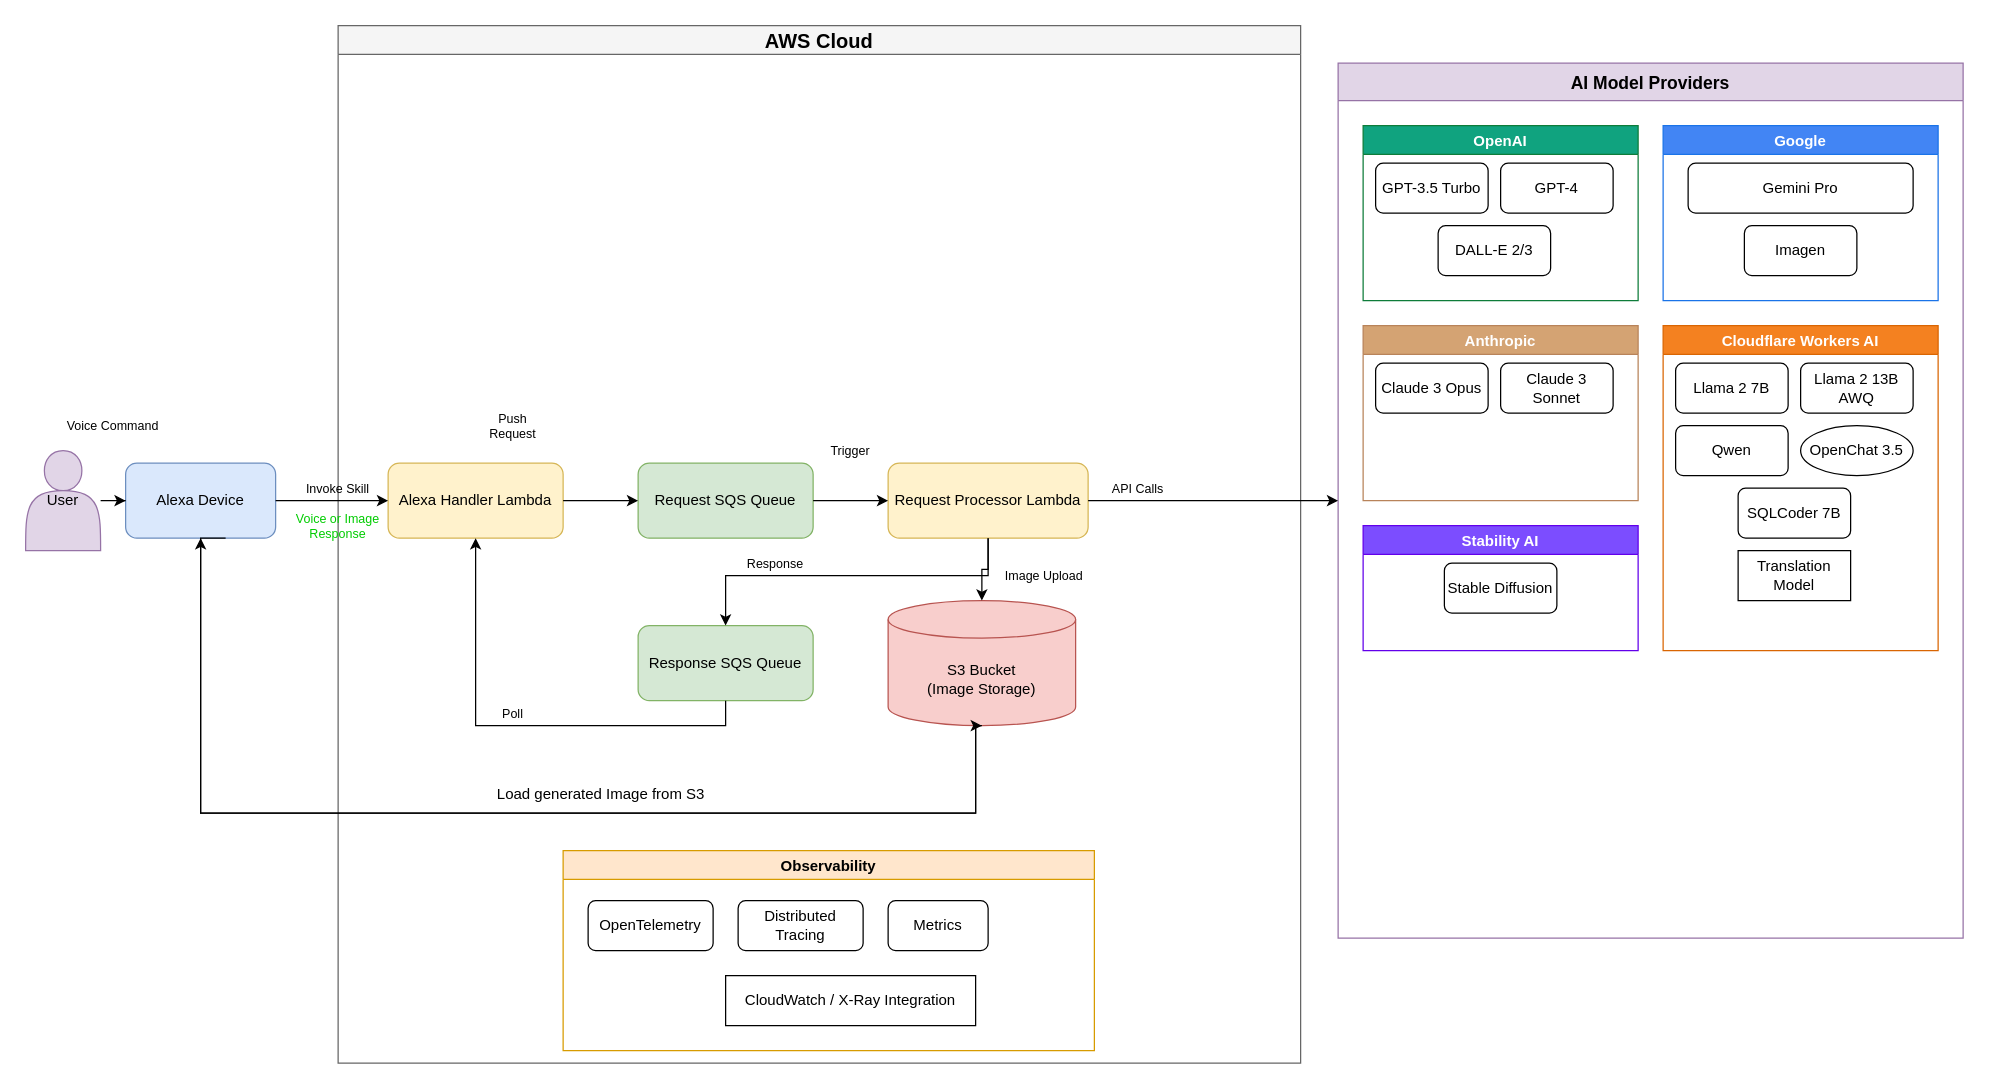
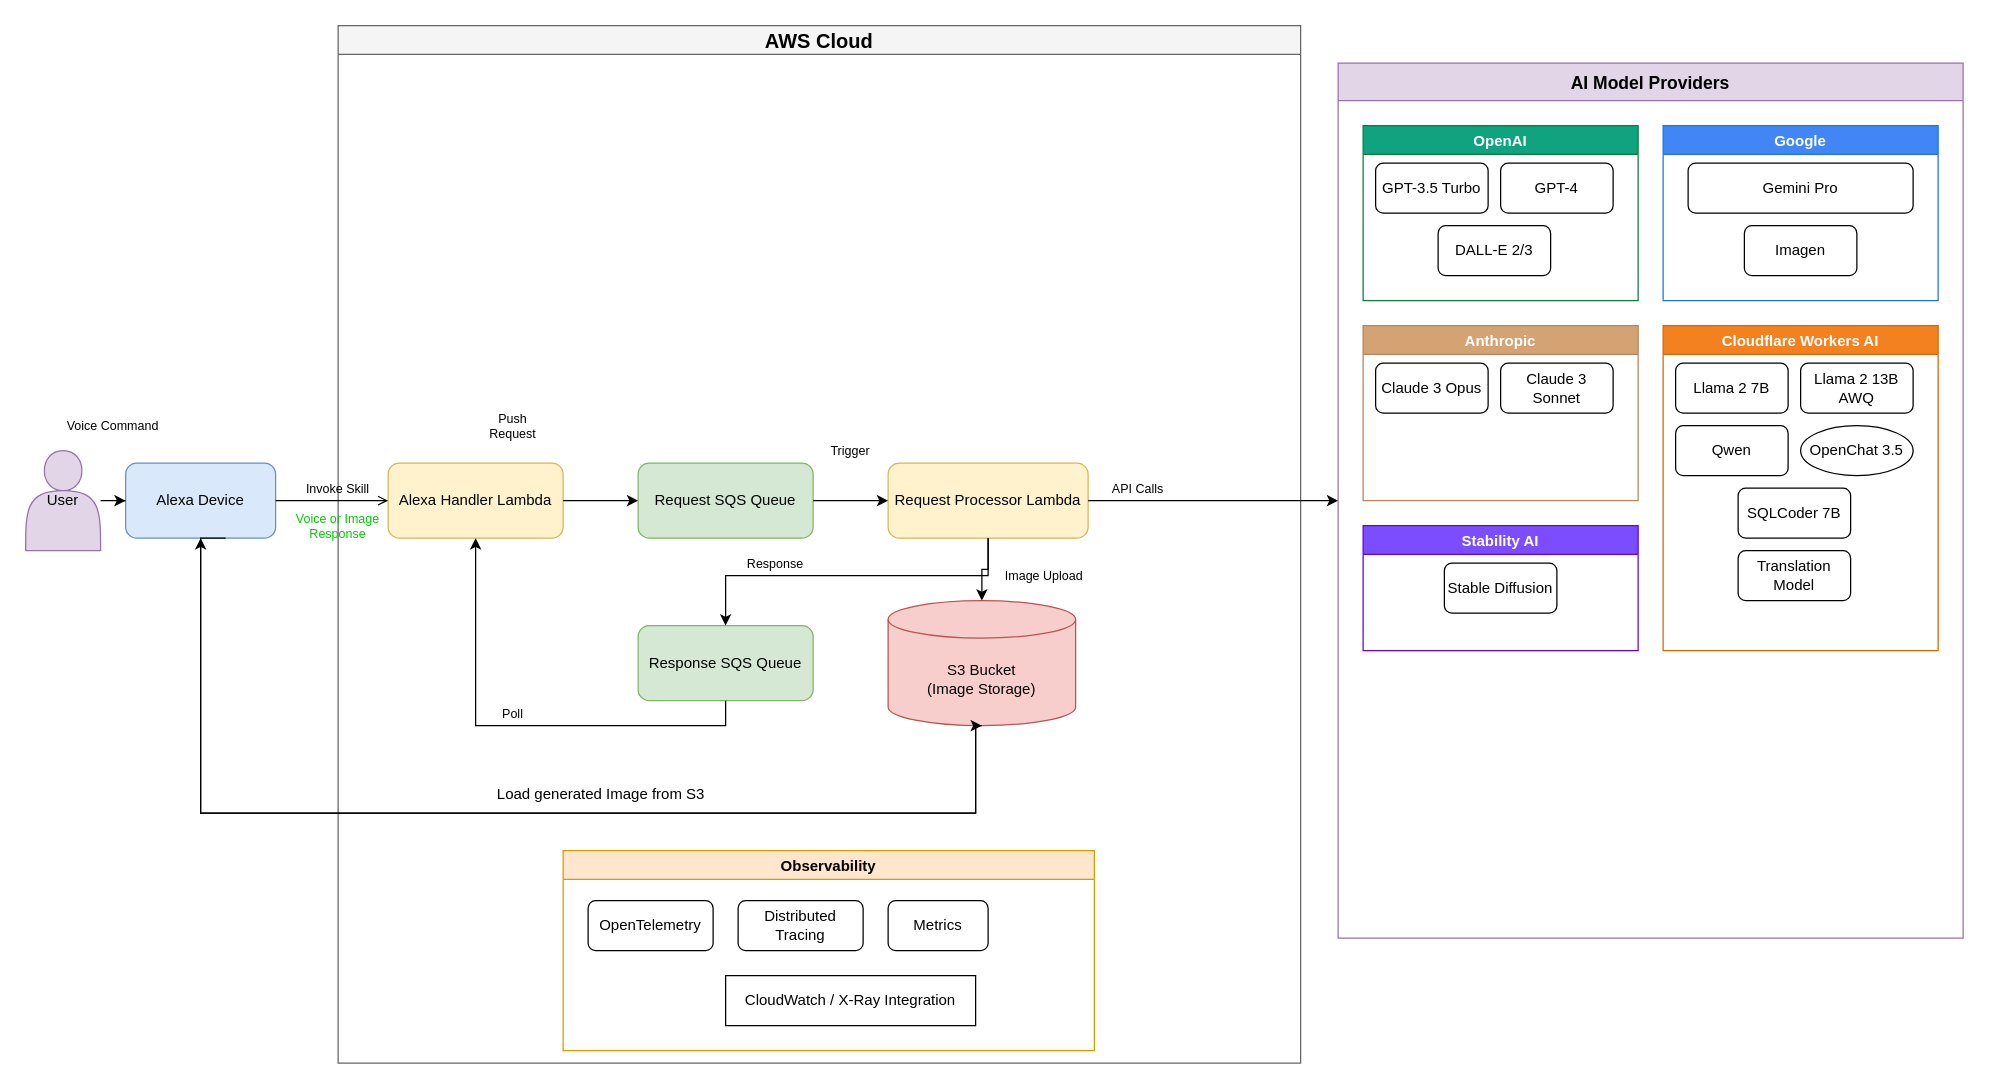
edge "Alexa Device" -> "Alexa Handler Lambda": arrowhead classic -> open
node "Translation Model": shape rectangle -> rounded rectangle
